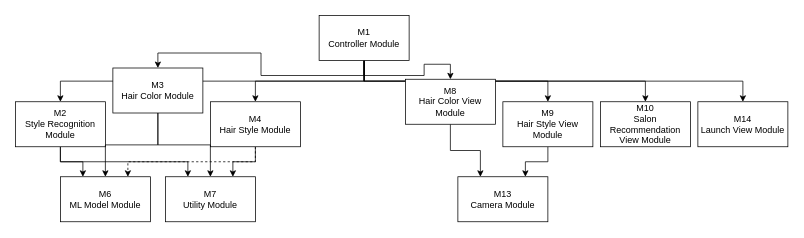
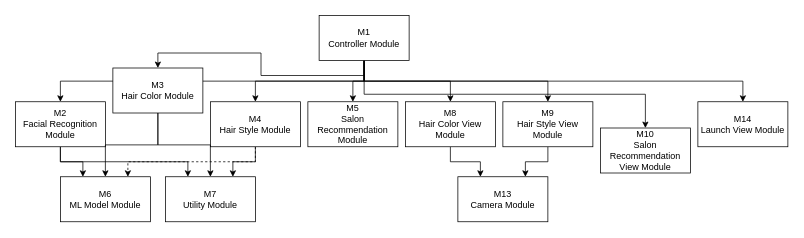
edge "M1 Controller Module" -> "M5 Salon Recommendation Module": added
node "M8 Hair Color View Module": moved (450, 102) -> (450, 124)
node "M2 Style Recognition Module": label "M2 Style Recognition Module" -> "M2 Facial Recognition Module"
node "M5 Salon Recommendation Module": added
node "M10 Salon Recommendation View Module": moved (645, 124) -> (645, 150)
